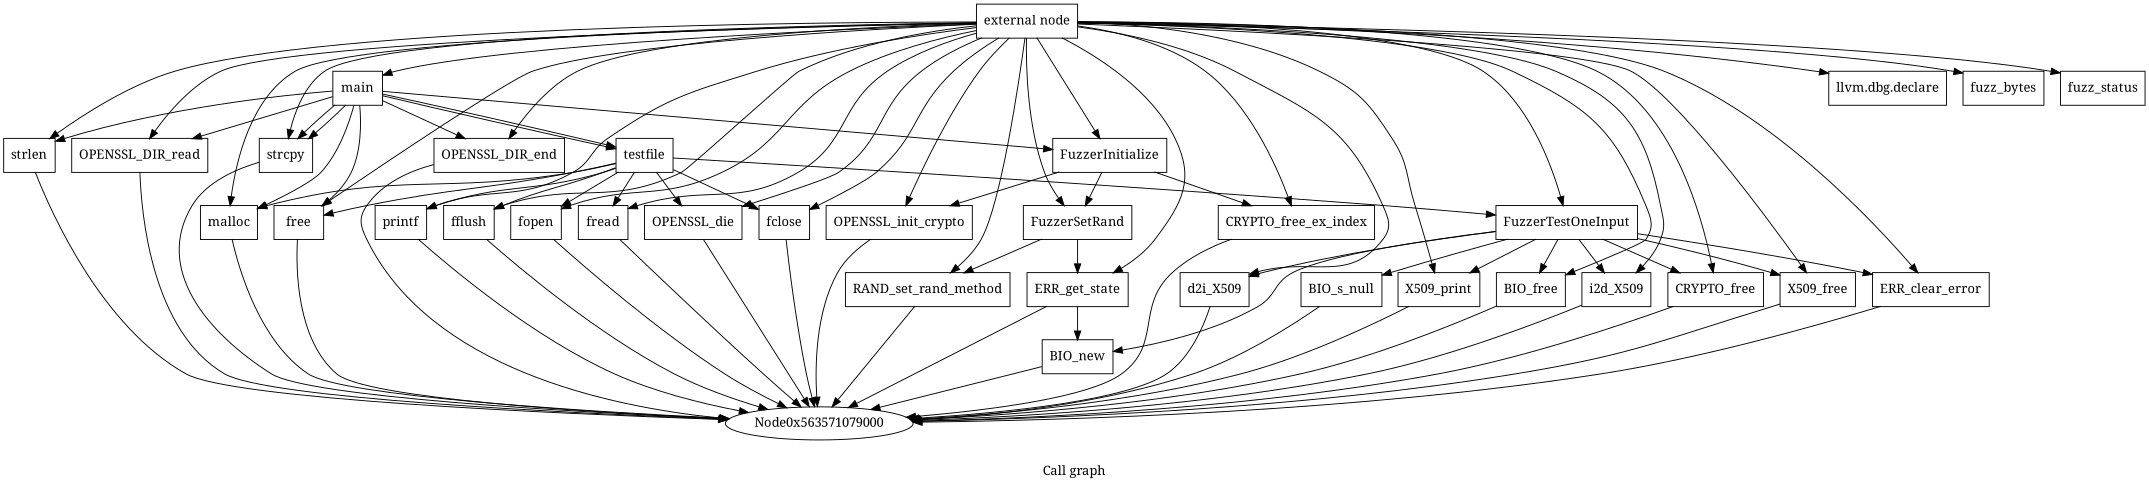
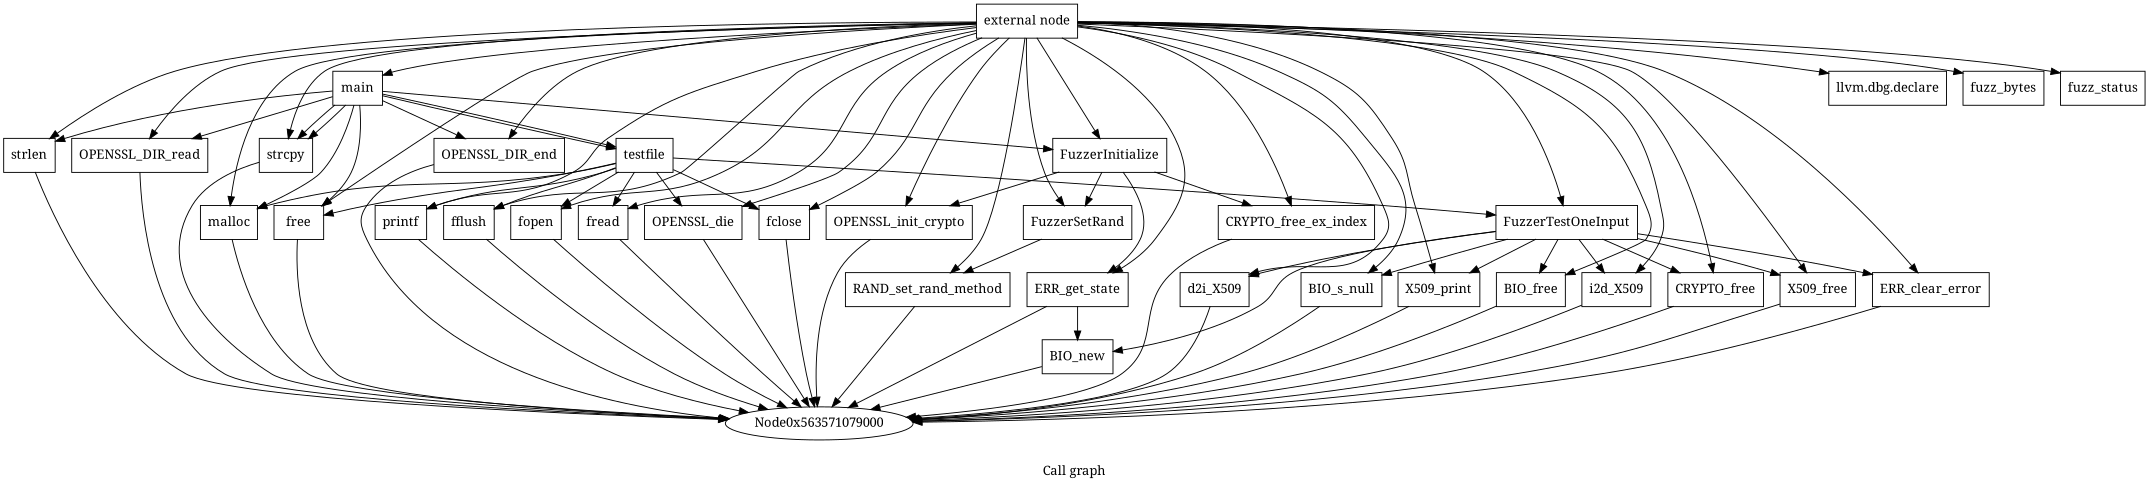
edge "external node" -> "BIO_s_null": added
edge "FuzzerSetRand" -> "ERR_get_state": now "FuzzerInitialize" -> "ERR_get_state"
